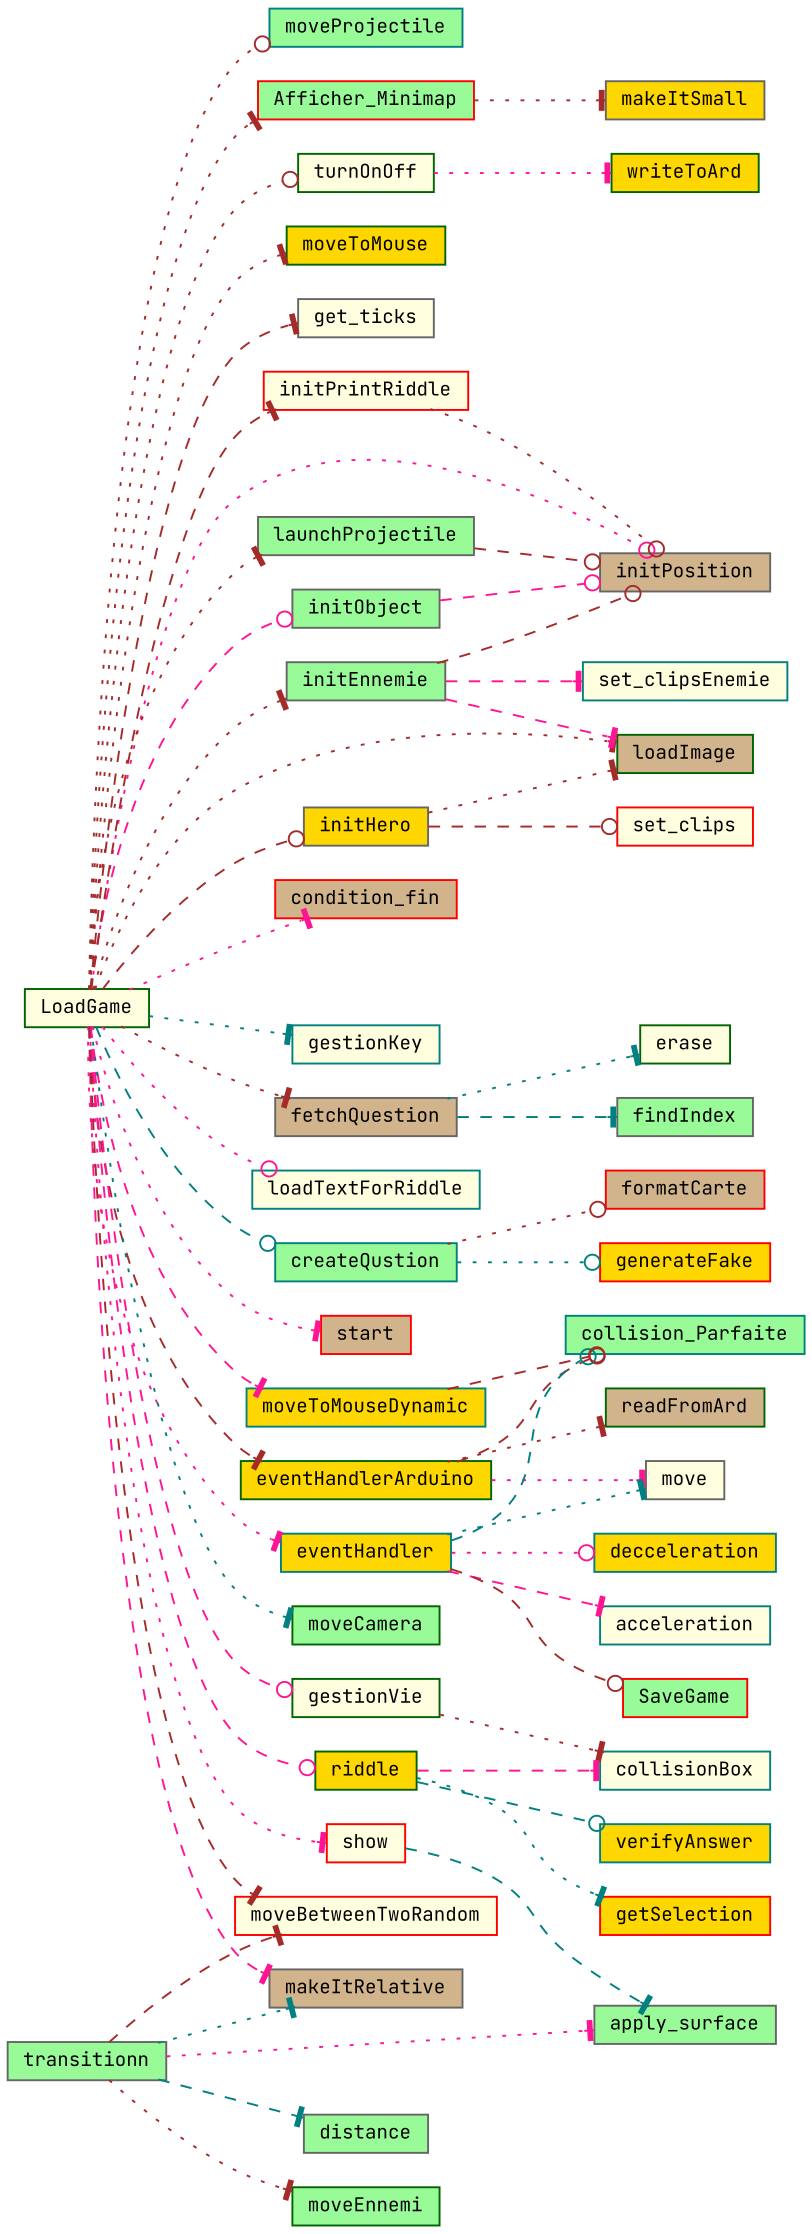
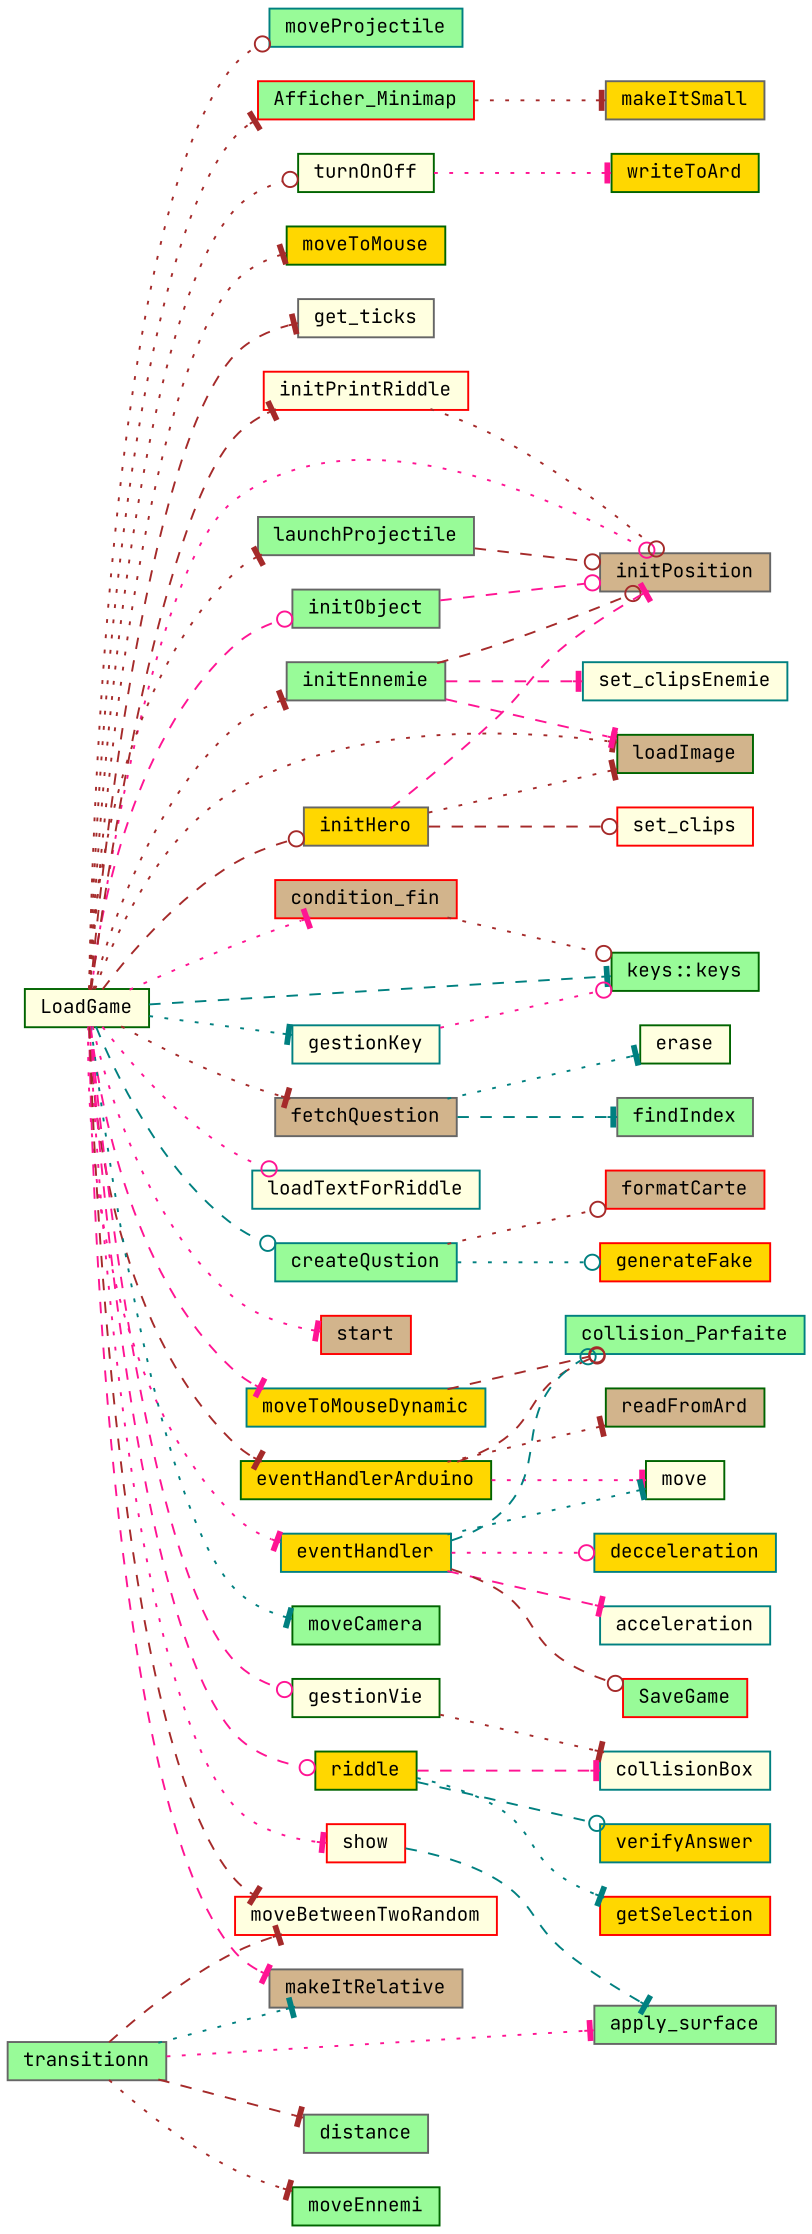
edge "initHero" -> "initPosition": added
node "keys::keys": added
node "move": color gray40 -> darkgreen
edge "transitionn" -> "distance": color teal -> brown
